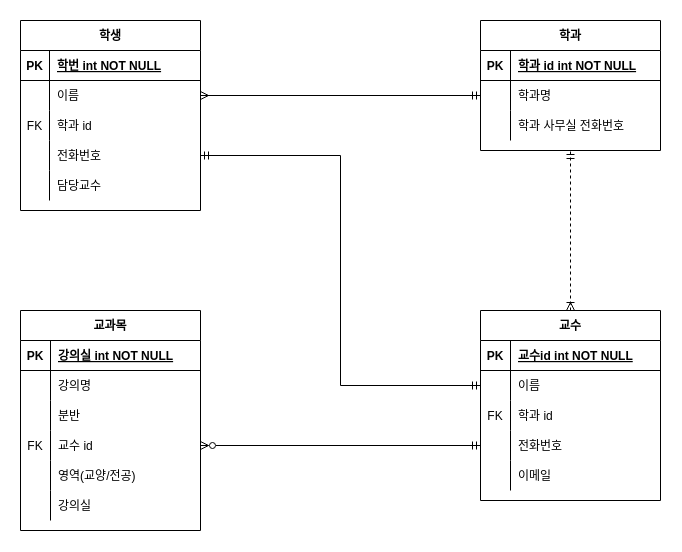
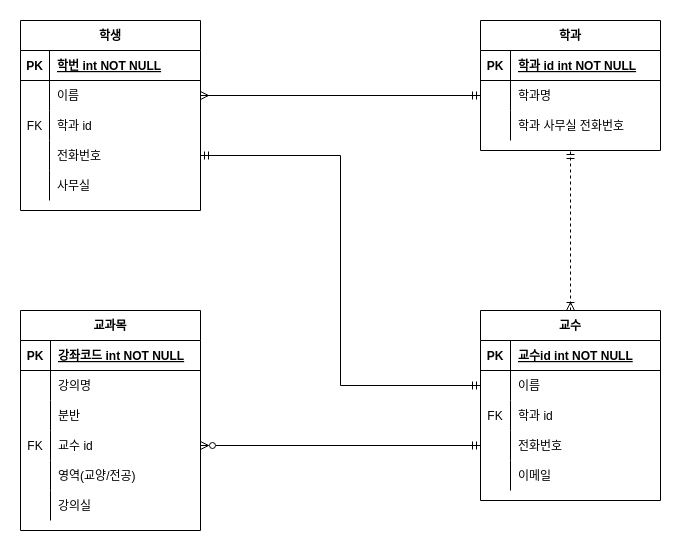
node "담당교수": label "담당교수" -> "사무실"
node "강의실 int NOT NULL": label "강의실 int NOT NULL" -> "강좌코드 int NOT NULL"
